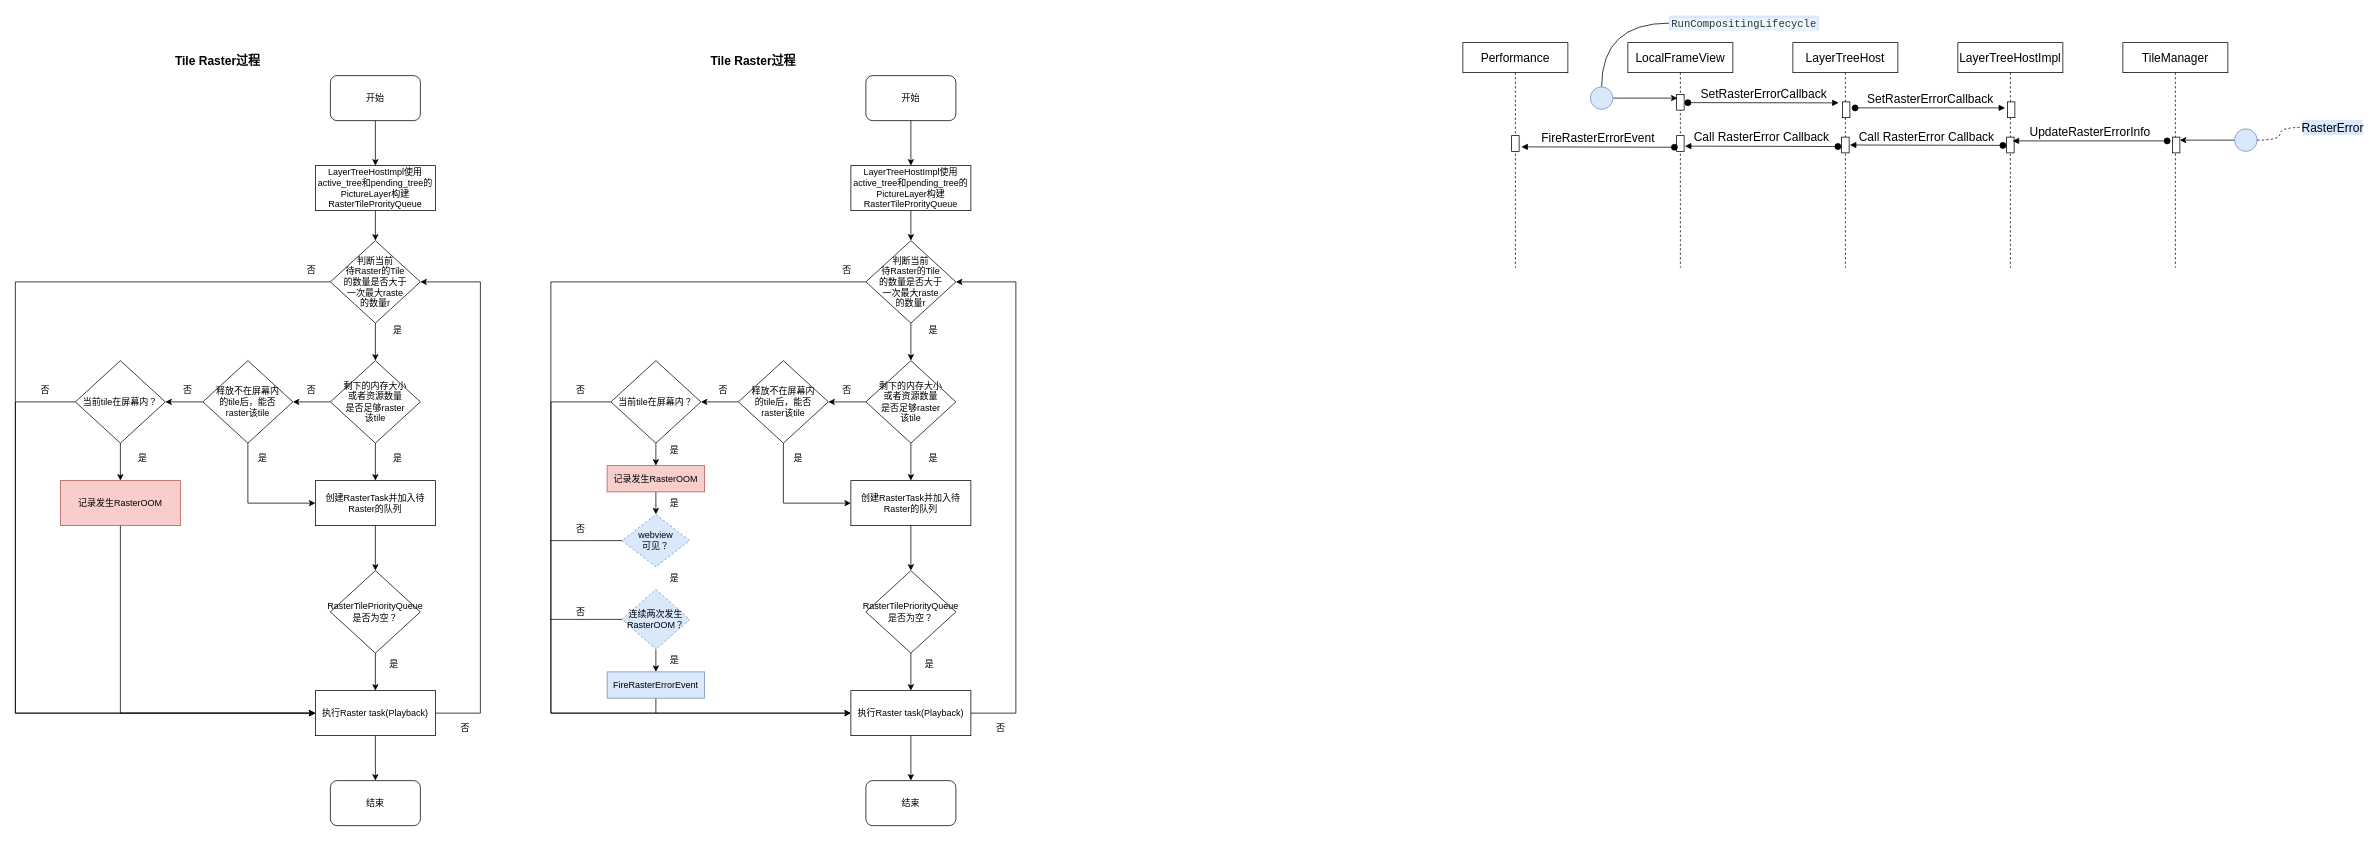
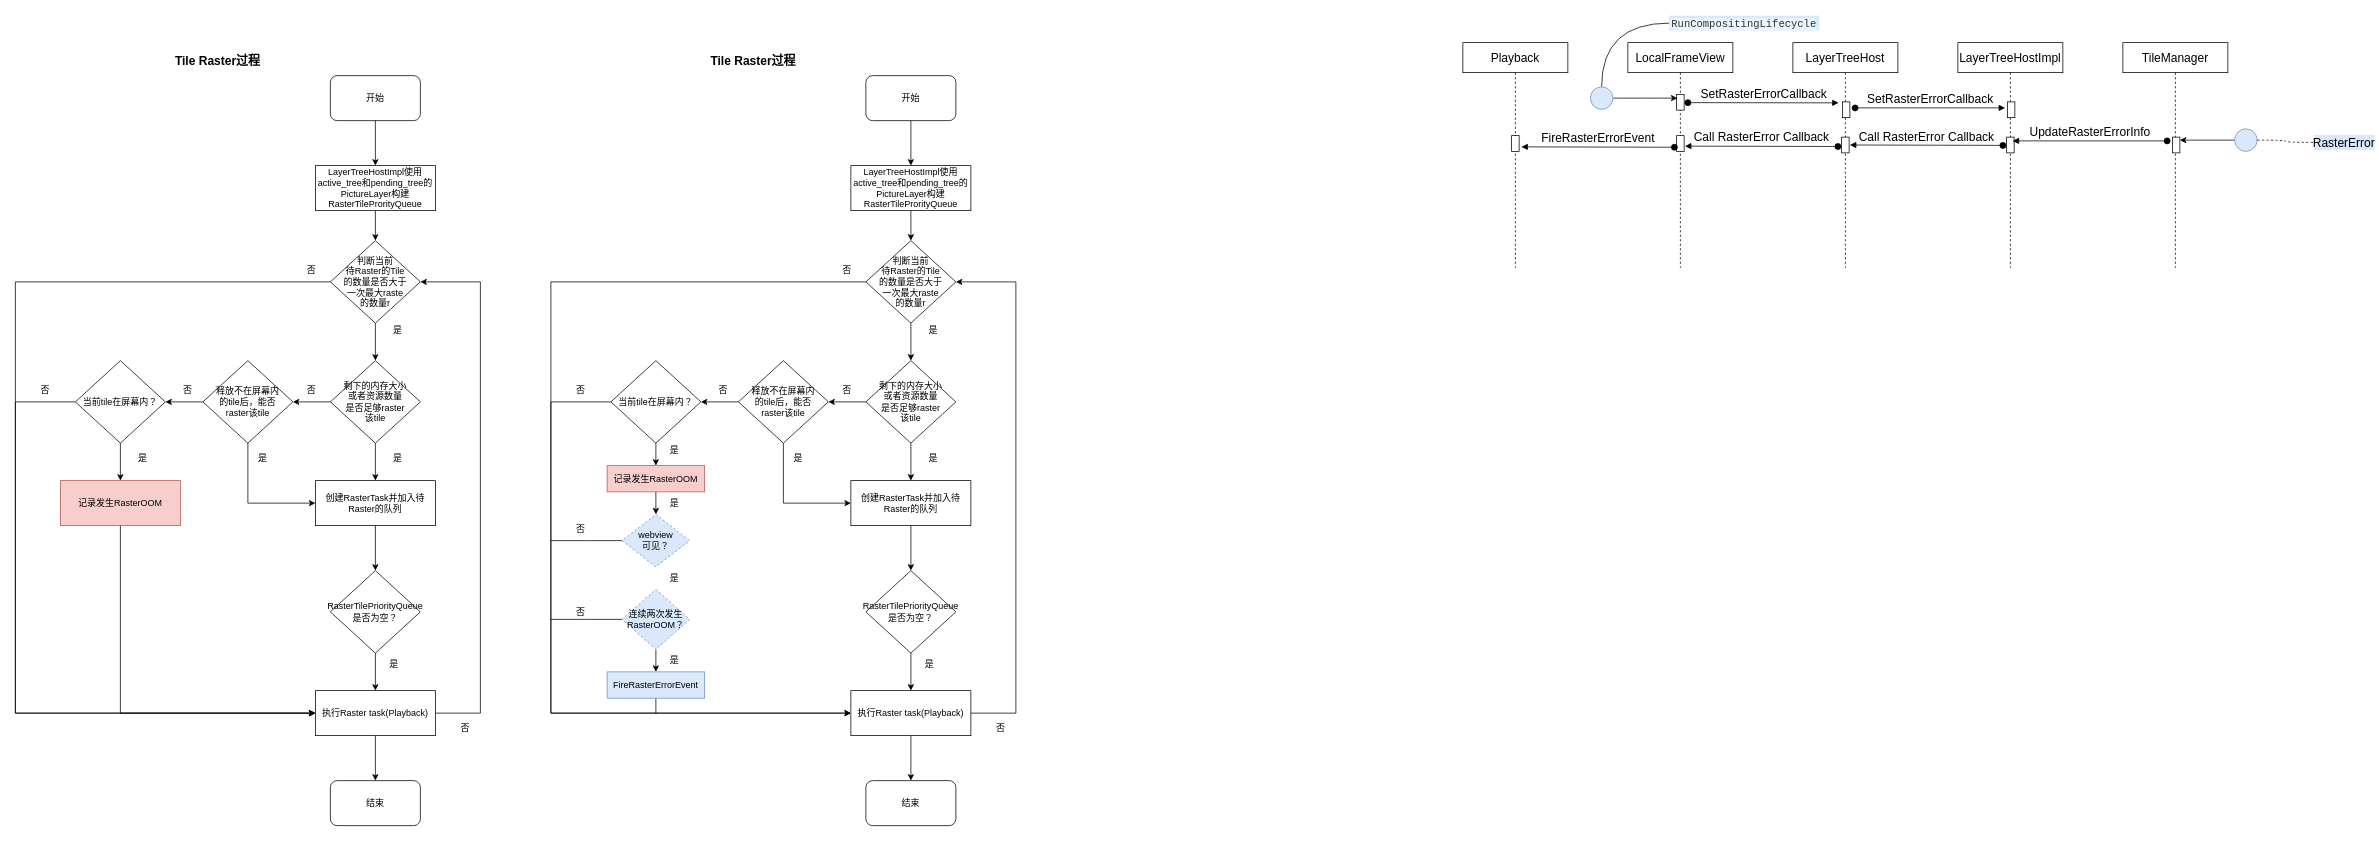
node "Performance": label "Performance" -> "Playback"
node "RasterError": moved (2333, 127) -> (2344, 142)
